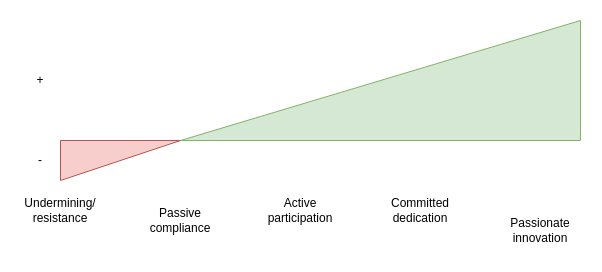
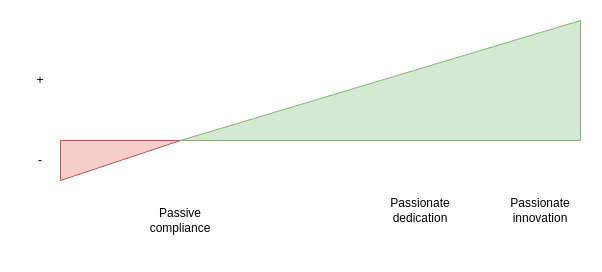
node "Undermining/resistance": removed
node "Active participation": removed
node "Committed dedication": label "Committed dedication" -> "Passionate dedication"
node "Passionate innovation": moved (541, 231) -> (541, 211)
